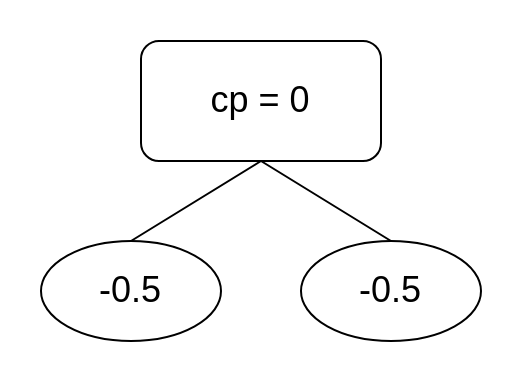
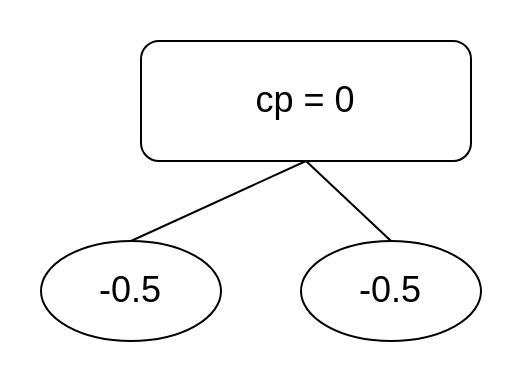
node "cp = 0": size 240x120 -> 330x120
